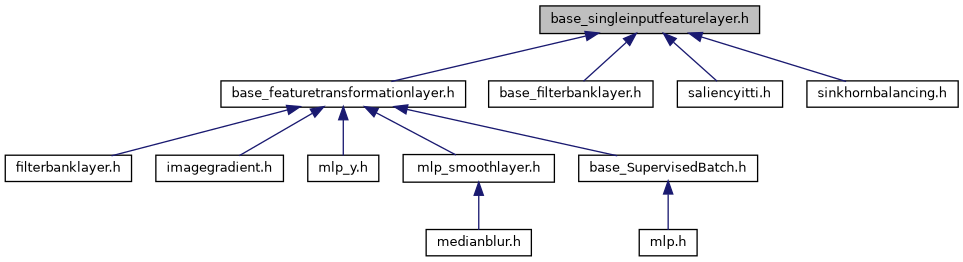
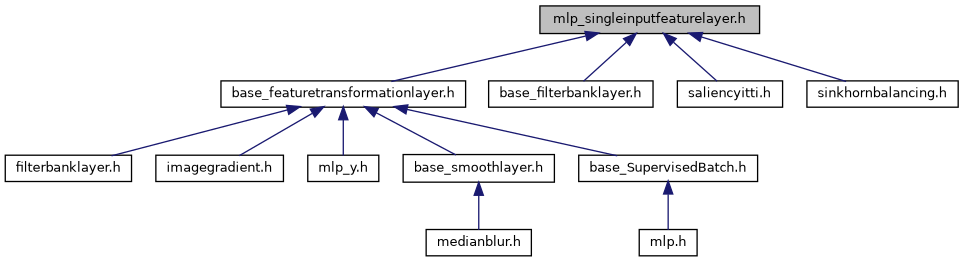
node "base_singleinputfeaturelayer.h": label "base_singleinputfeaturelayer.h" -> "mlp_singleinputfeaturelayer.h"
node "mlp_smoothlayer.h": label "mlp_smoothlayer.h" -> "base_smoothlayer.h"
